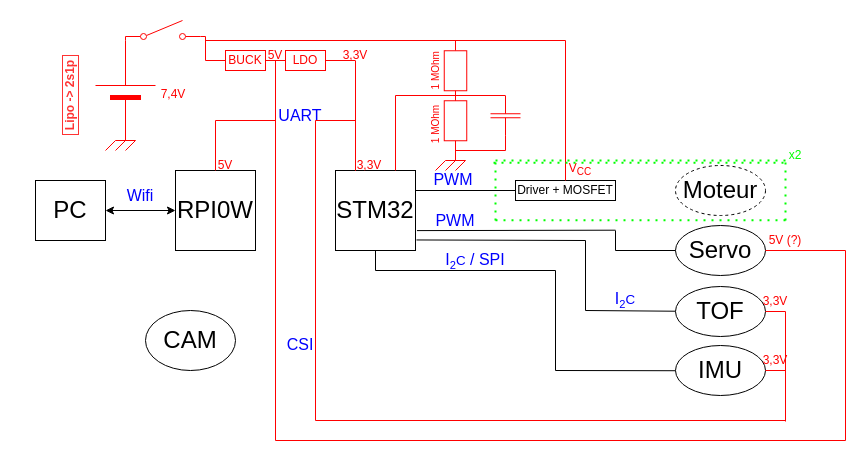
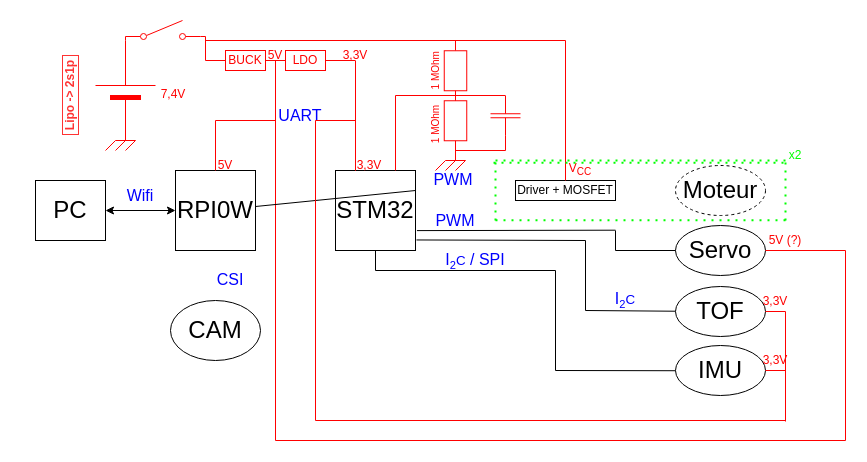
edge "Driver + MOSFET" -- "STM32": now "RPI0W" -- "STM32"
node "CAM": moved (191, 341) -> (216, 331)
node "CSI": moved (301, 345) -> (231, 280)
